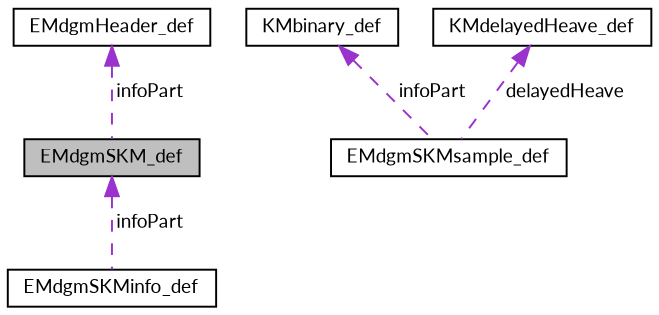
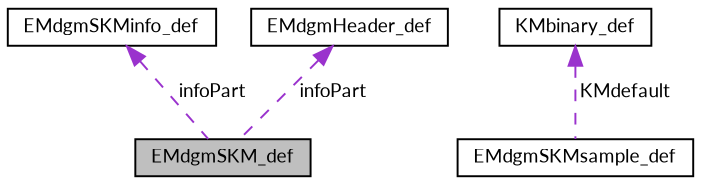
node "KMdelayedHeave_def": removed
edge "EMdgmSKMsample_def" -> "KMbinary_def": label " infoPart" -> " KMdefault"
edge "EMdgmSKMinfo_def" -> "EMdgmSKM_def": reversed
